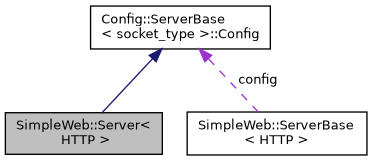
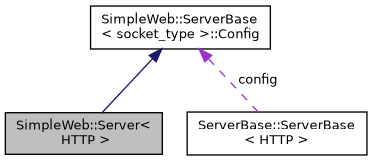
node "Config::ServerBase < socket_type >::Config": label "Config::ServerBase < socket_type >::Config" -> "SimpleWeb::ServerBase < socket_type >::Config"
node "SimpleWeb::ServerBase < HTTP >": label "SimpleWeb::ServerBase < HTTP >" -> "ServerBase::ServerBase < HTTP >"
